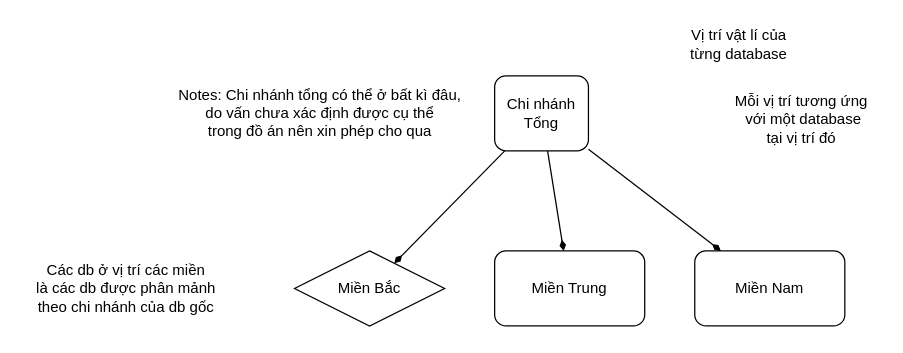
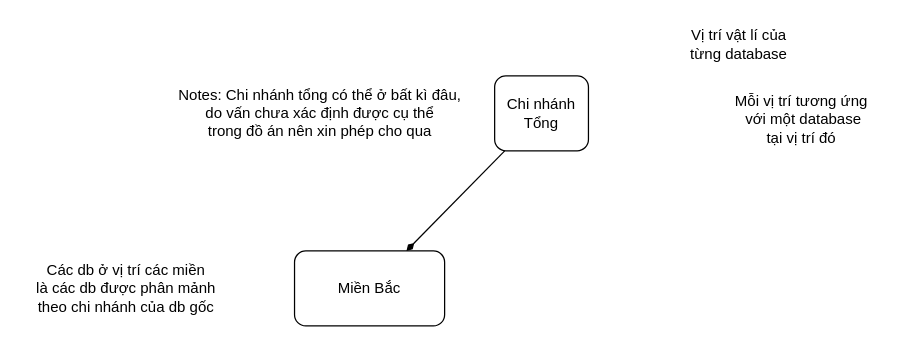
edge "Chi nhánh Tổng" -> "Miền Trung": removed
edge "Chi nhánh Tổng" -> "Miền Nam": removed
node "Miền Bắc": shape diamond -> rounded rectangle
node "Miền Trung": removed
node "Miền Nam": removed
